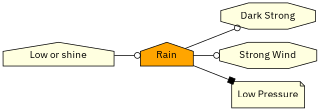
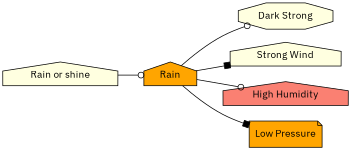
node "Low or shine": label "Low or shine" -> "Rain or shine"
edge "Rain" -> "Strong Wind": arrowhead odot -> box
node "Strong Wind": shape octagon -> house
node "Low Pressure": fillcolor lightyellow -> orange
node "High Humidity": added
